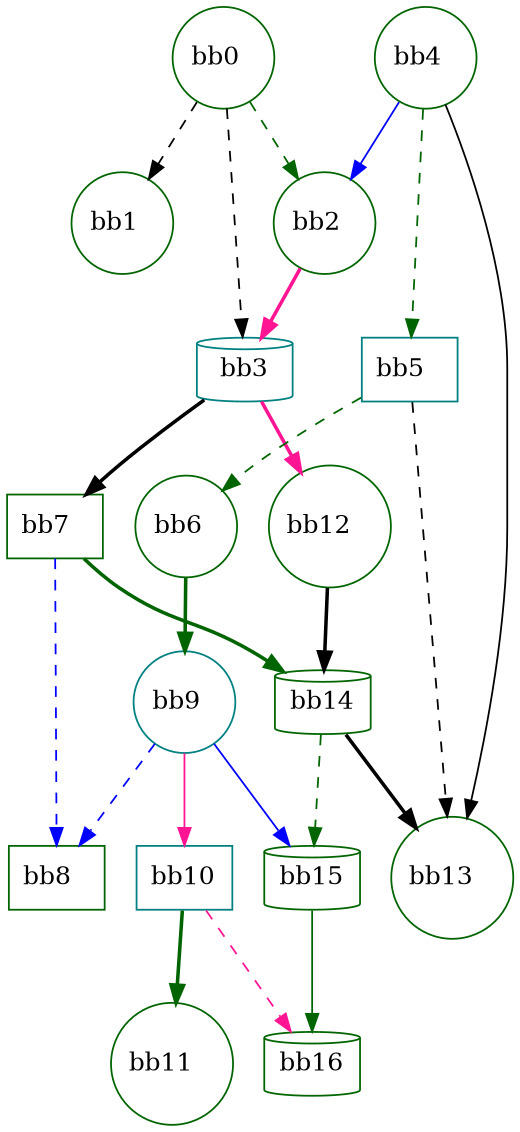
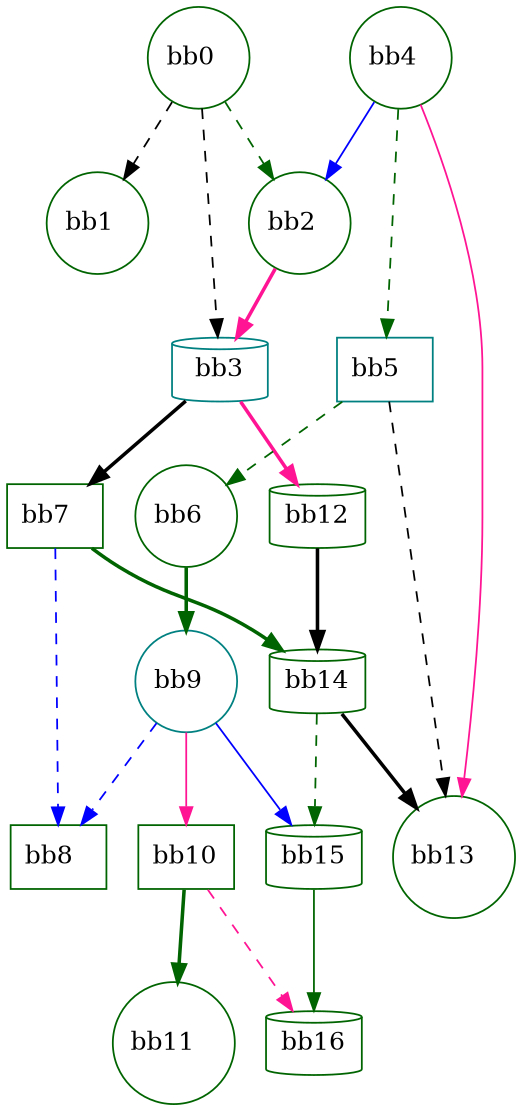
edge "bb4" -> "bb13": color black -> deeppink
node "bb12": shape circle -> cylinder
node "bb10": color teal -> darkgreen
